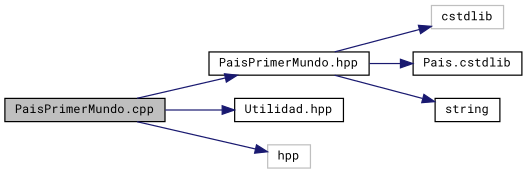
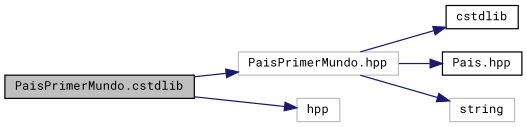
node "cstdlib": color grey75 -> black
node "PaisPrimerMundo.hpp": color black -> grey75
node "Pais.cstdlib": label "Pais.cstdlib" -> "Pais.hpp"
node "PaisPrimerMundo.cpp": label "PaisPrimerMundo.cpp" -> "PaisPrimerMundo.cstdlib"
node "Utilidad.hpp": removed
node "string": color black -> grey75
